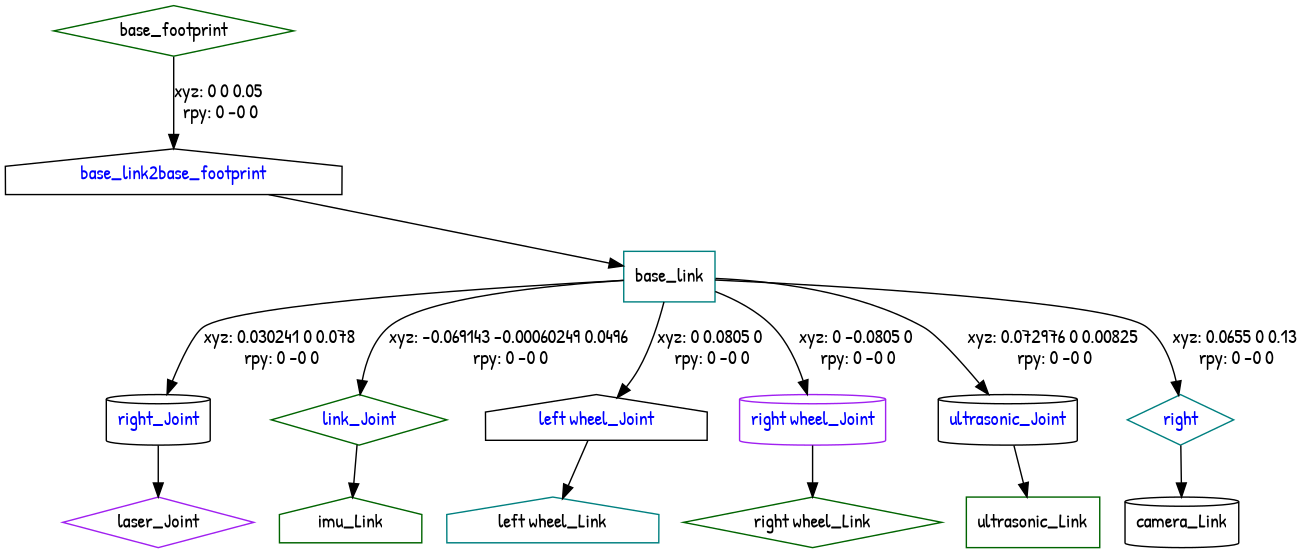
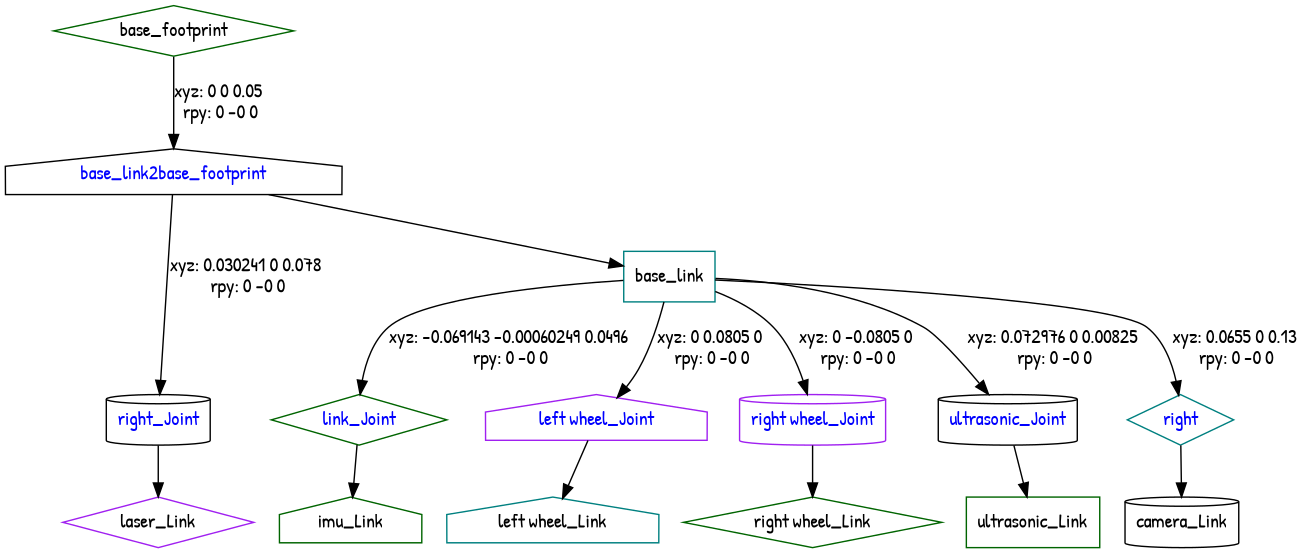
edge "base_link" -> "right_Joint": now "base_link2base_footprint" -> "right_Joint"
node "left wheel_Joint": color black -> purple
node "laser_Joint": label "laser_Joint" -> "laser_Link"
